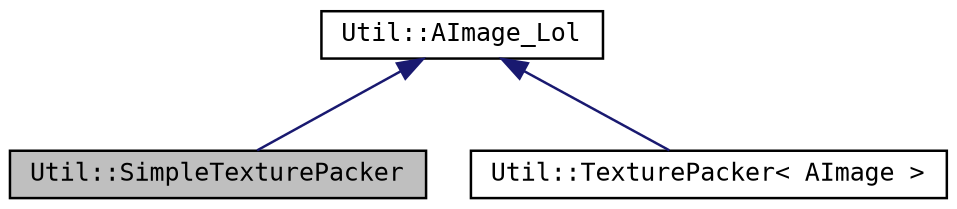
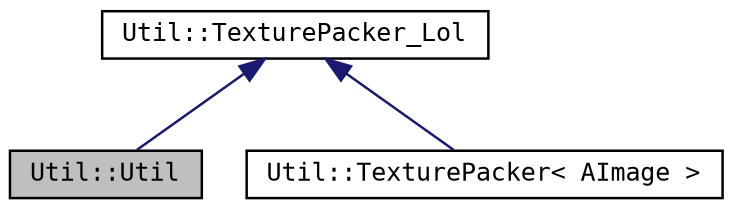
node "Util::AImage_Lol": label "Util::AImage_Lol" -> "Util::TexturePacker_Lol"
node "Util::SimpleTexturePacker": label "Util::SimpleTexturePacker" -> "Util::Util"
